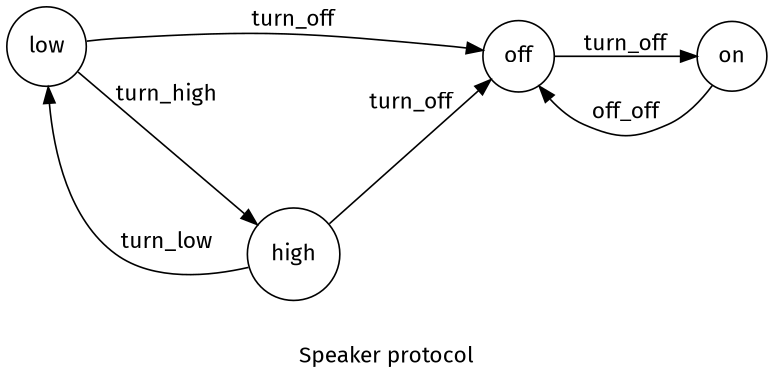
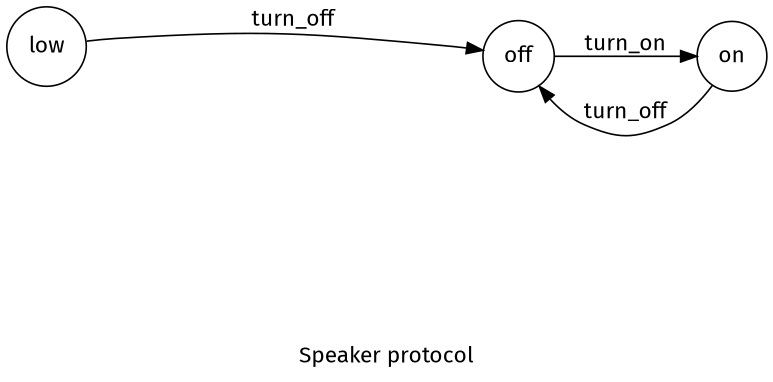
edge "off" -> "on": label "turn_off" -> "turn_on"
edge "on" -> "off": label "off_off" -> "turn_off"
node "high": removed
